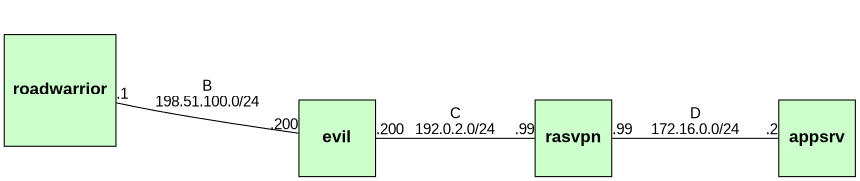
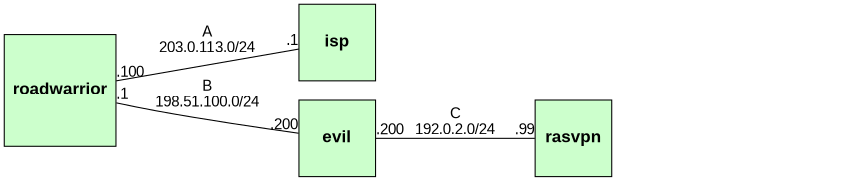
node "isp": added
node "appsrv": removed
